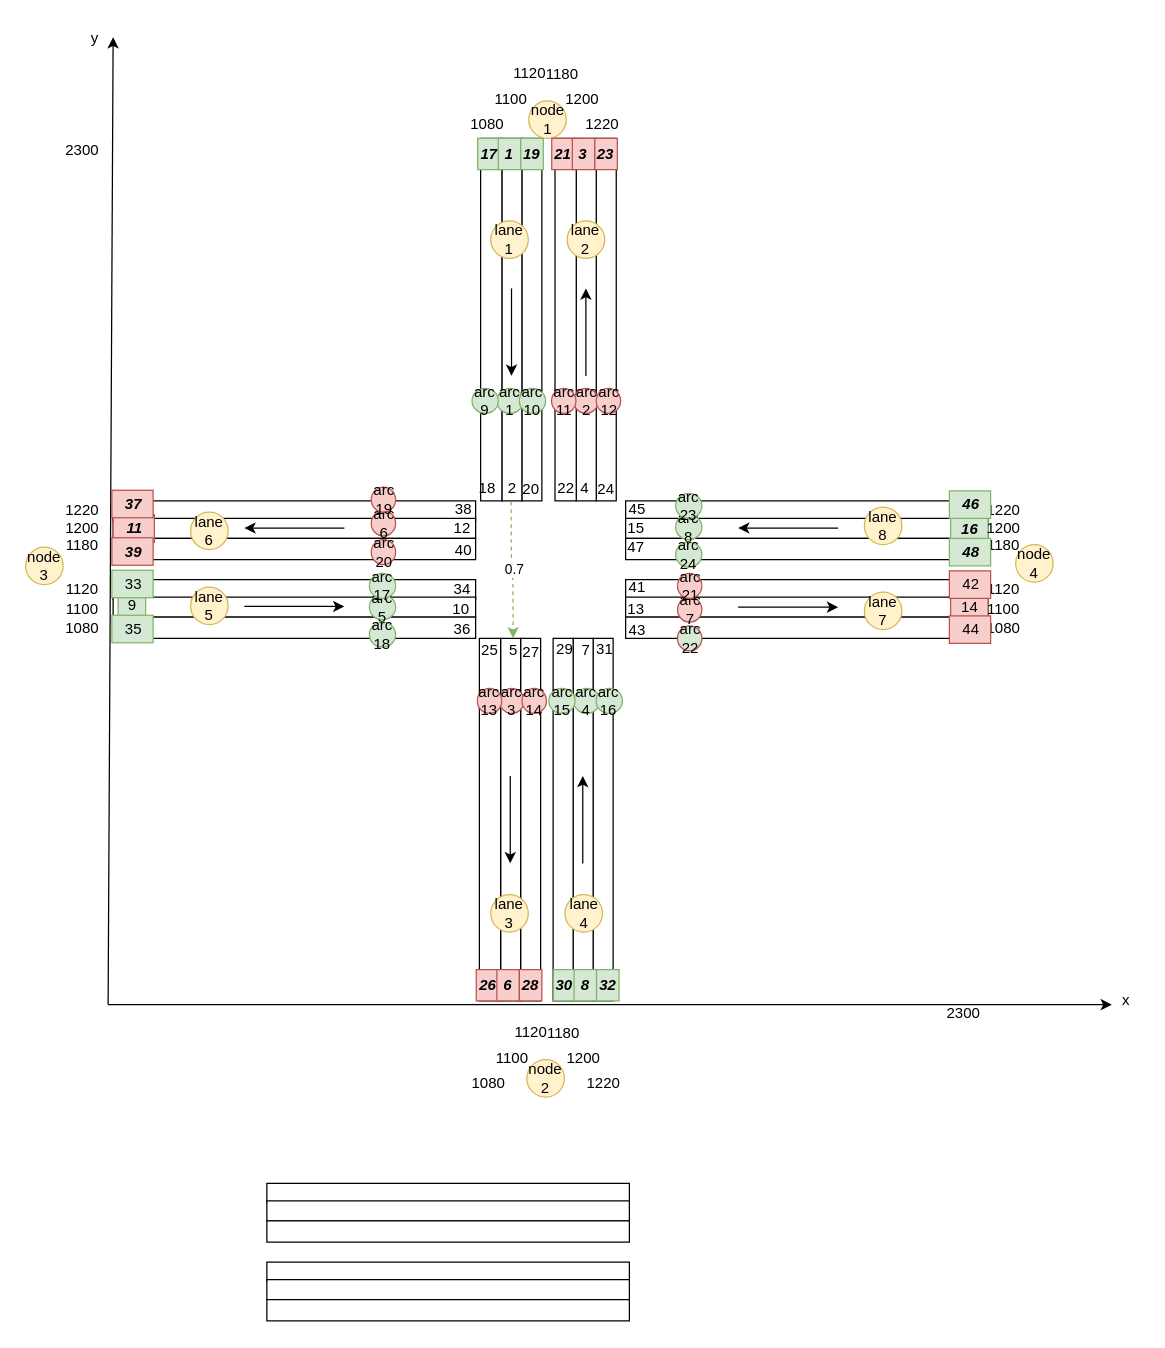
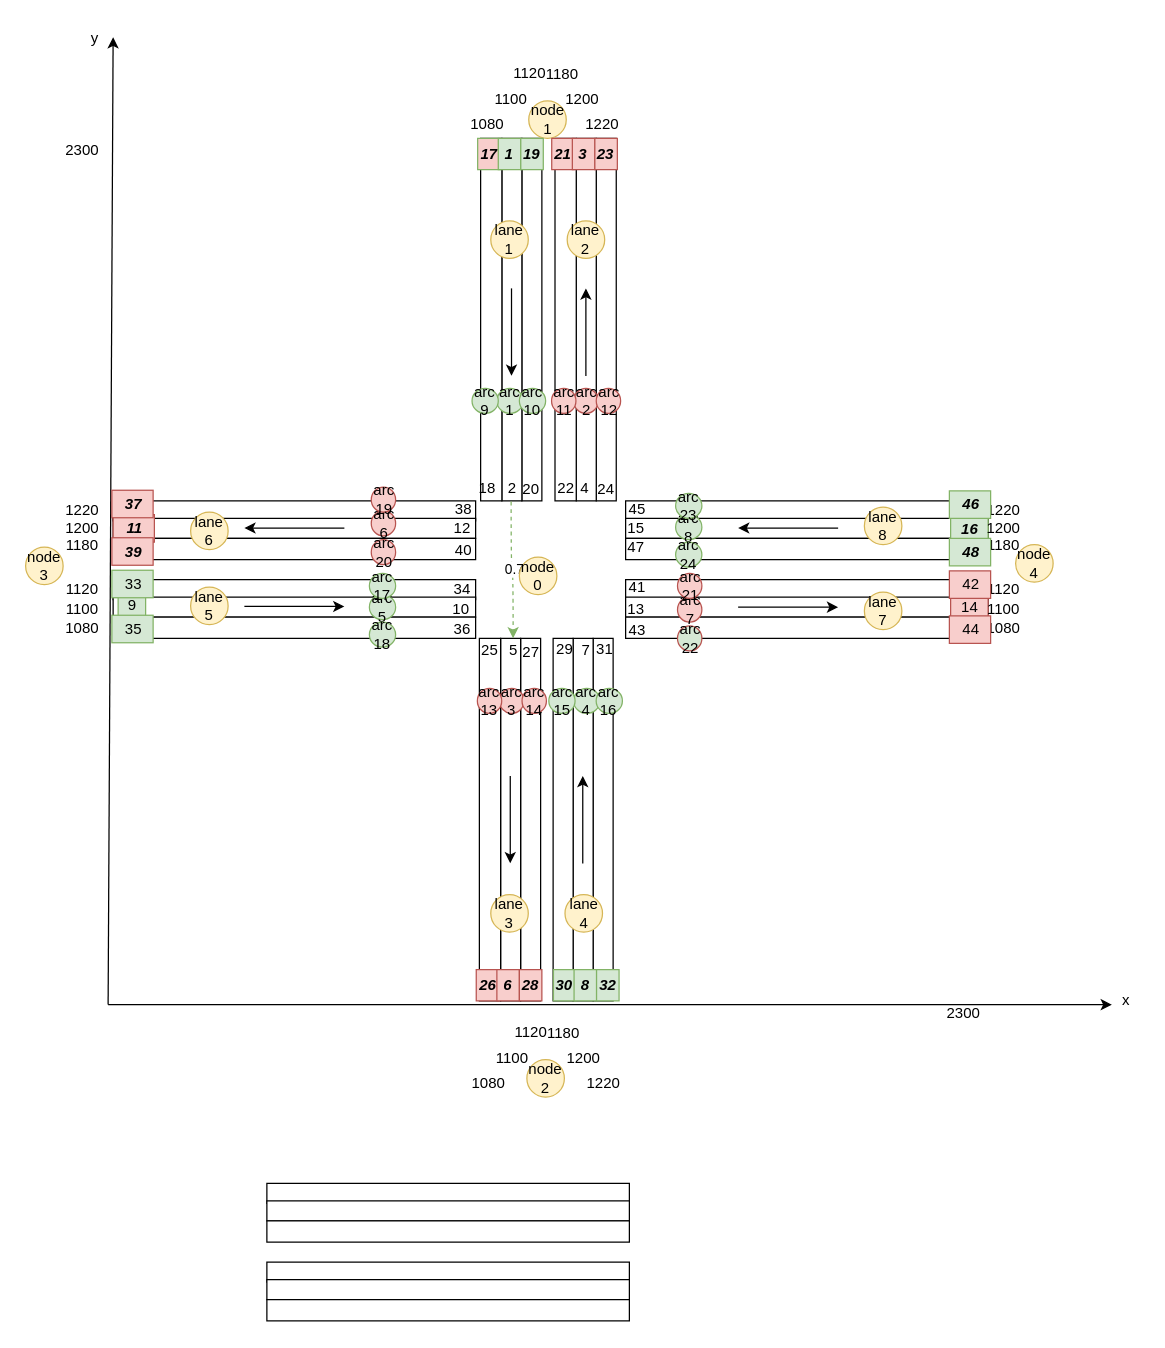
node "17": fillcolor #d5e8d4 -> #f8cecc
node "node 0": added
